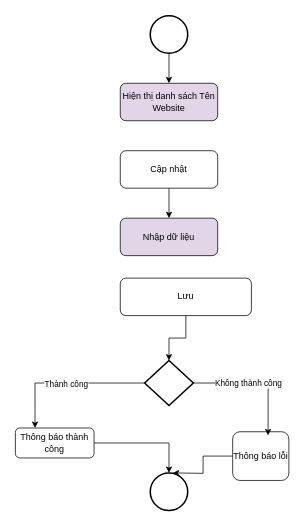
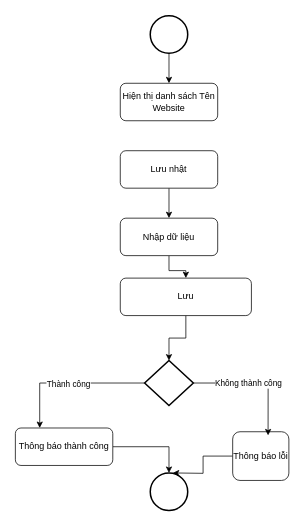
node "Hiện thị danh sách Tên Website": fillcolor #e1d5e7 -> #ffffff
node "Cập nhật": label "Cập nhật" -> "Lưu nhật"
node "Nhập dữ liệu": fillcolor #e1d5e7 -> #ffffff
edge "Nhập dữ liệu" -> "Lưu": added
node "Thông báo thành công": size 79x30 -> 98x38
